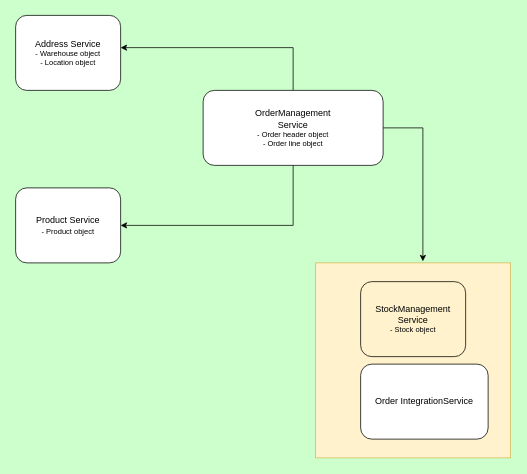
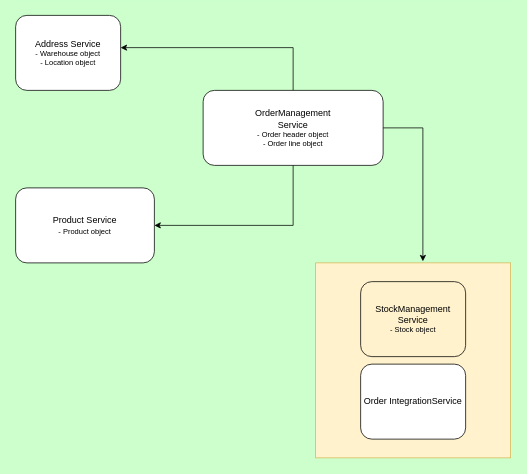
node "Product Service - Product object": size 105x75 -> 139x75
node "Order IntegrationService": size 128x75 -> 105x75
